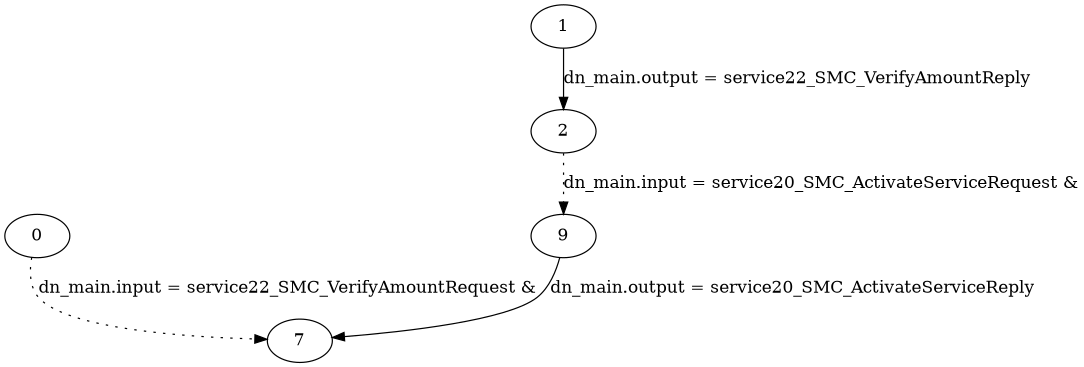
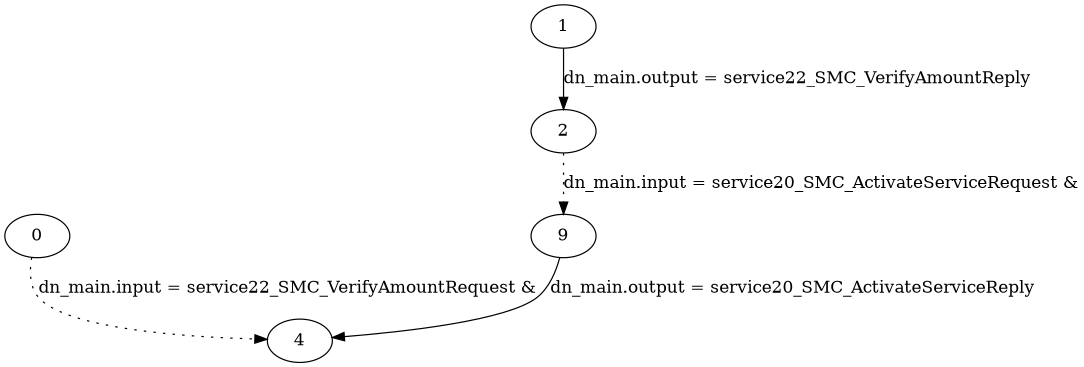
node "7": label "7" -> "4"
